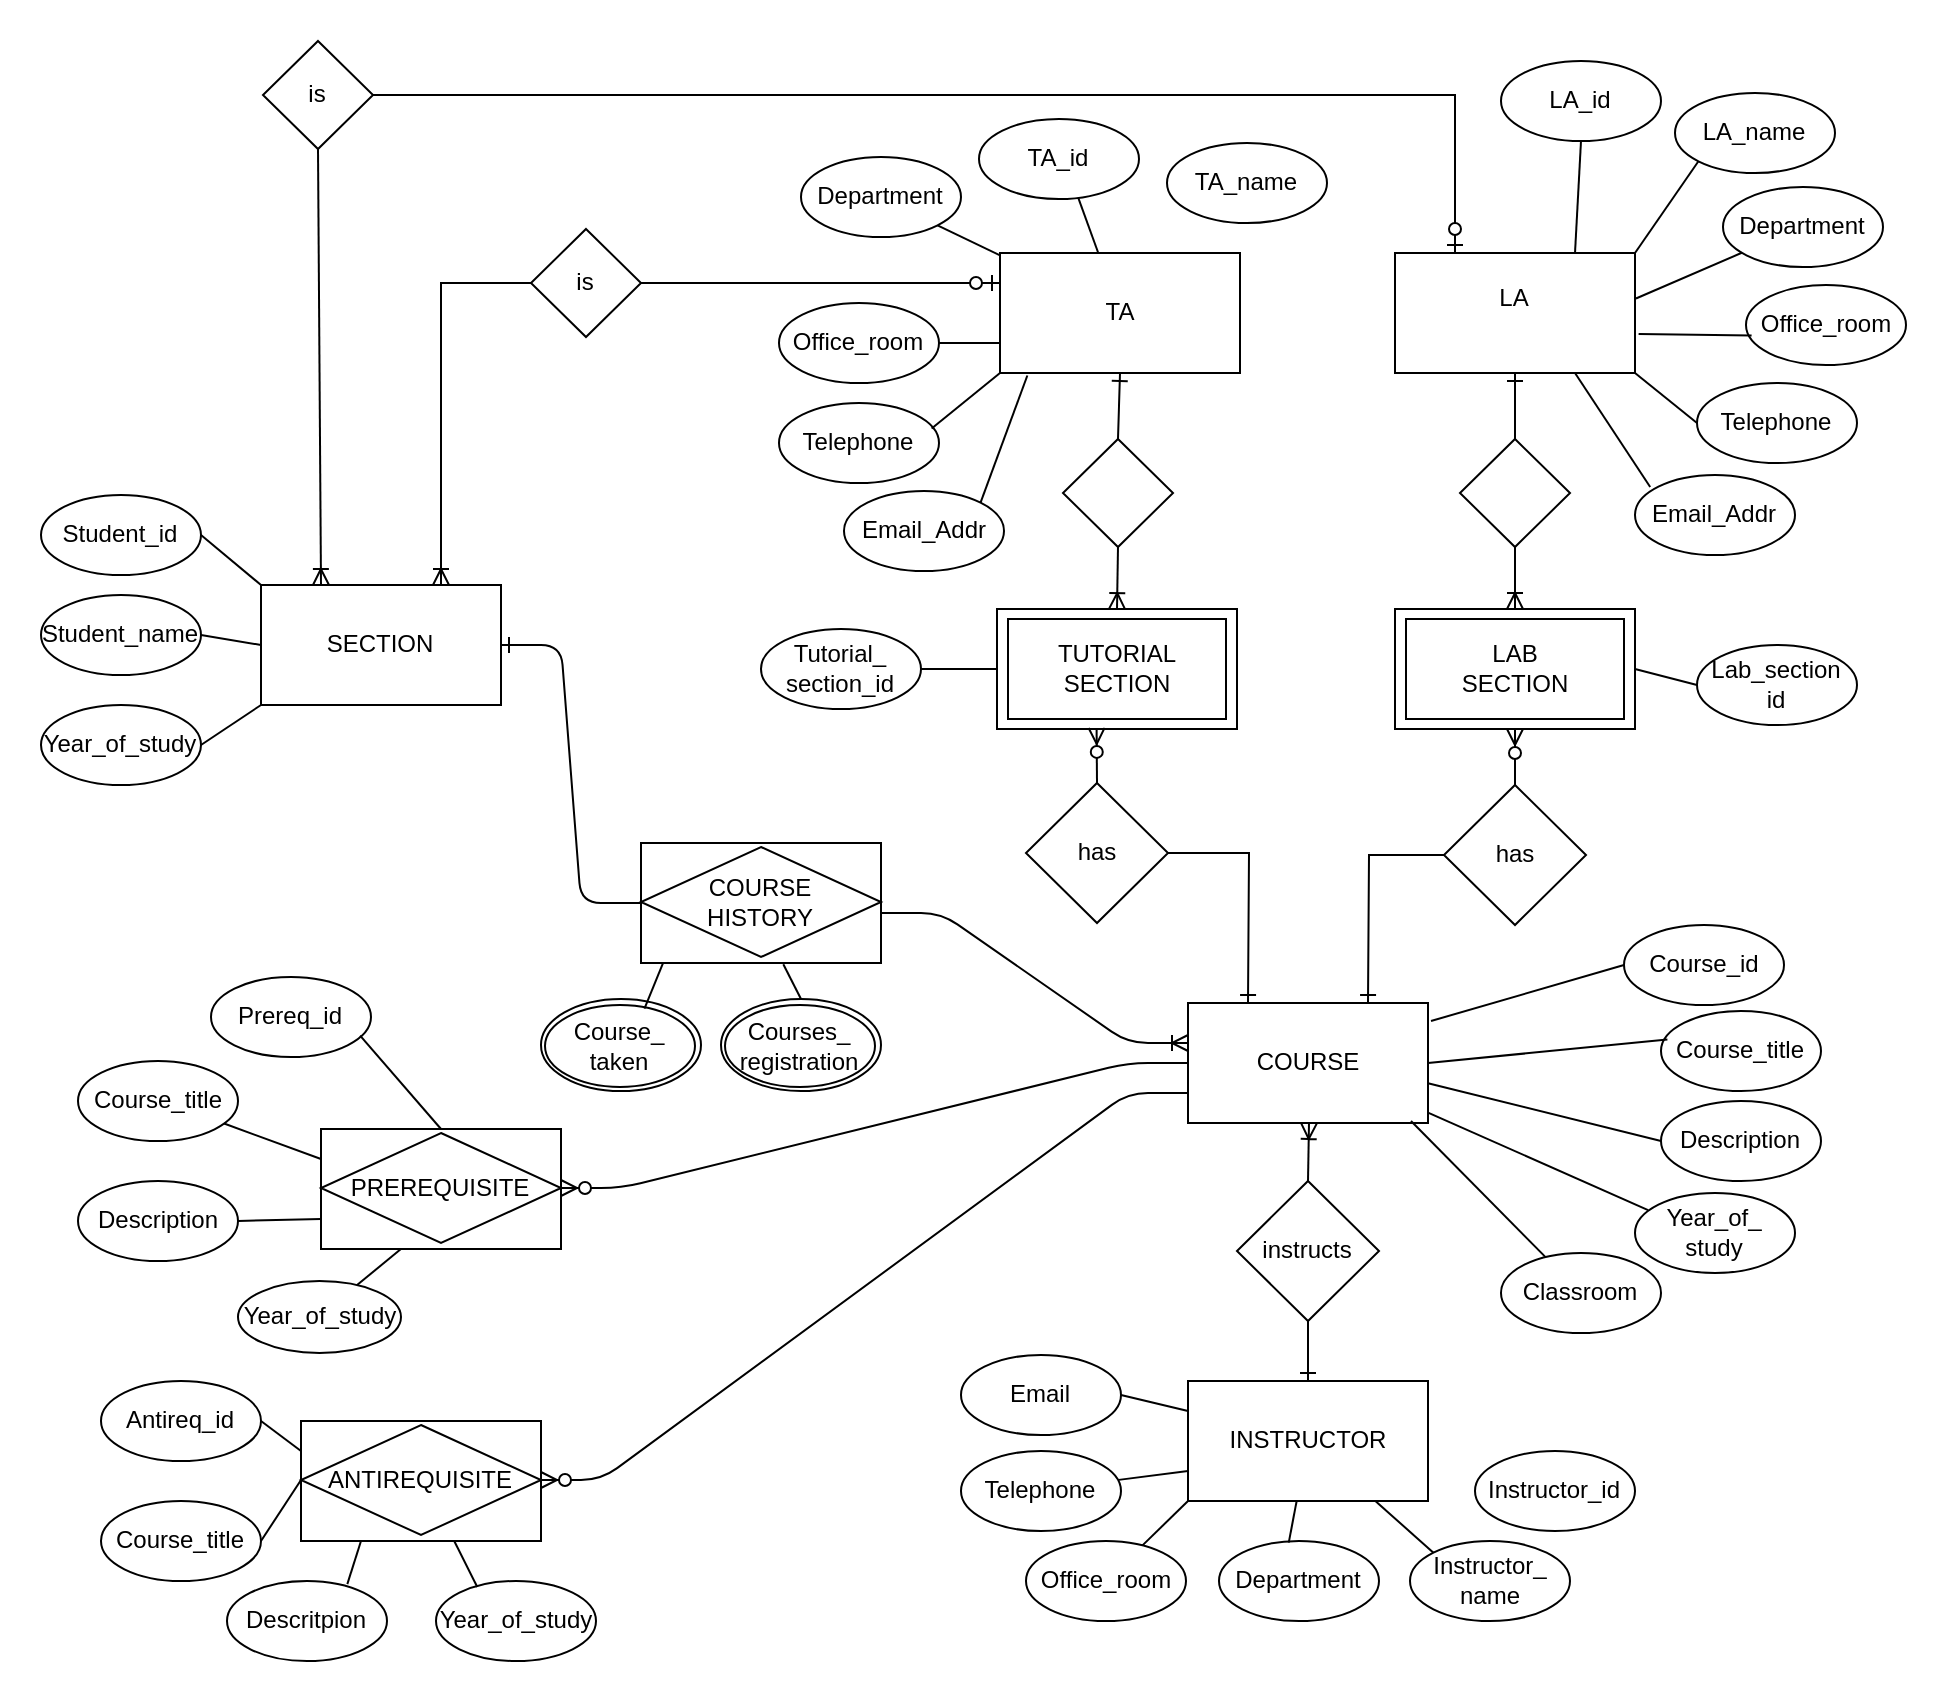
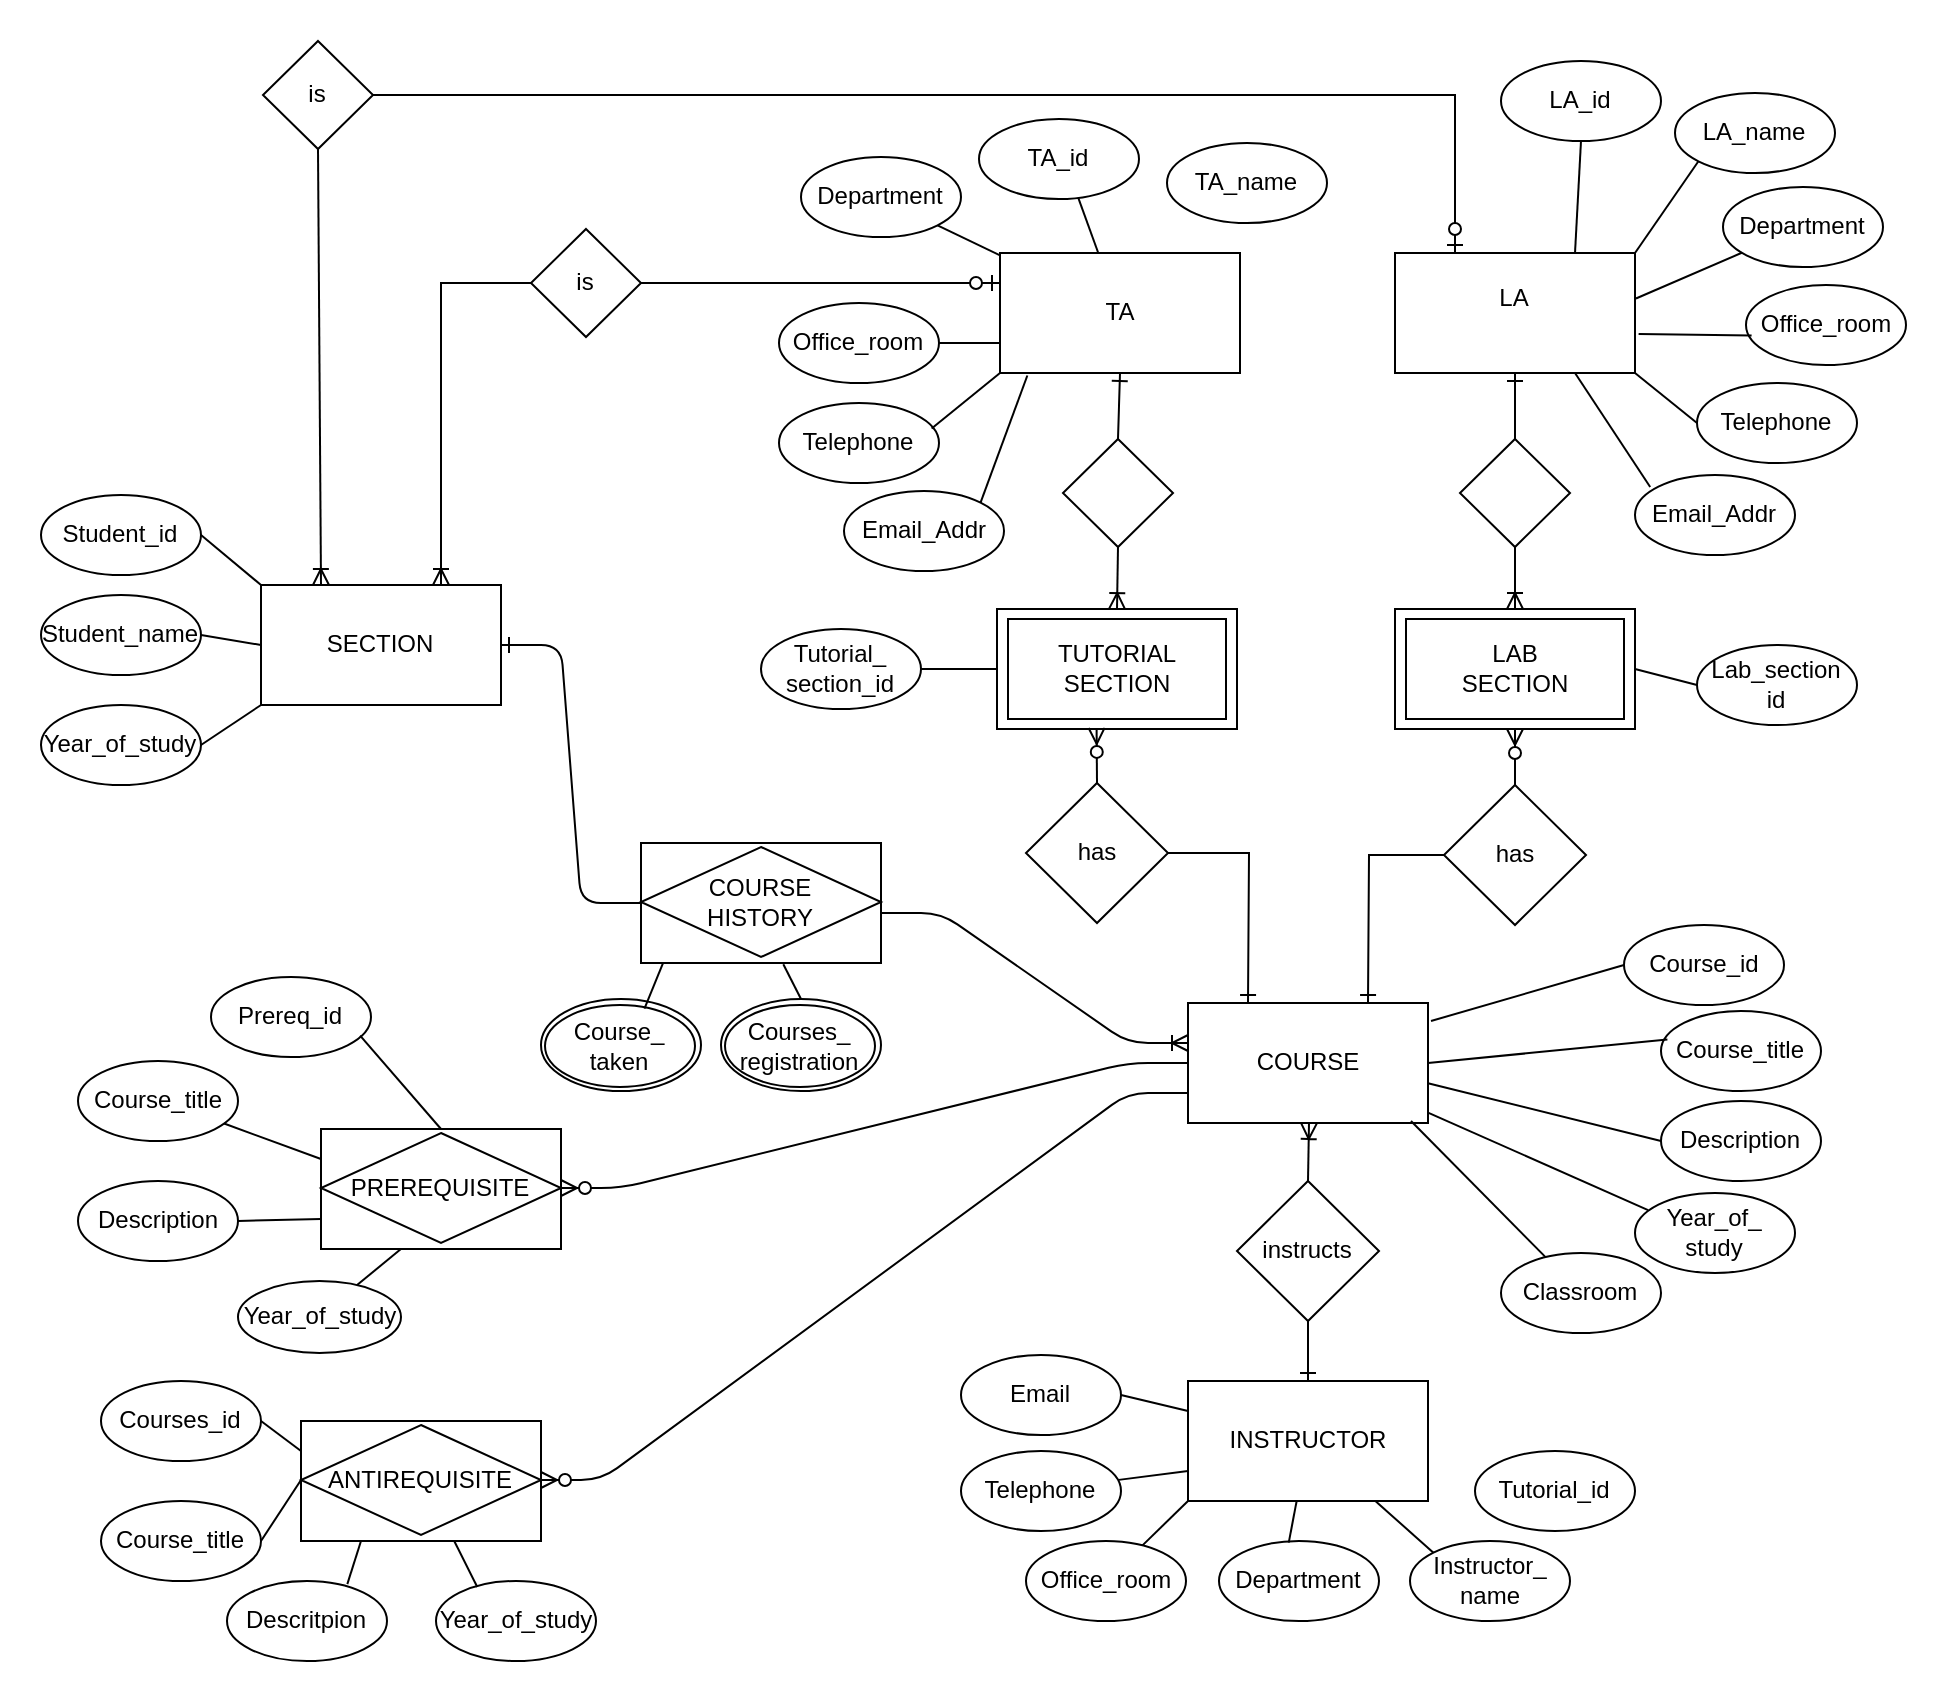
node "Antireq_id": label "Antireq_id" -> "Courses_id"
node "Instructor_id": label "Instructor_id" -> "Tutorial_id"
